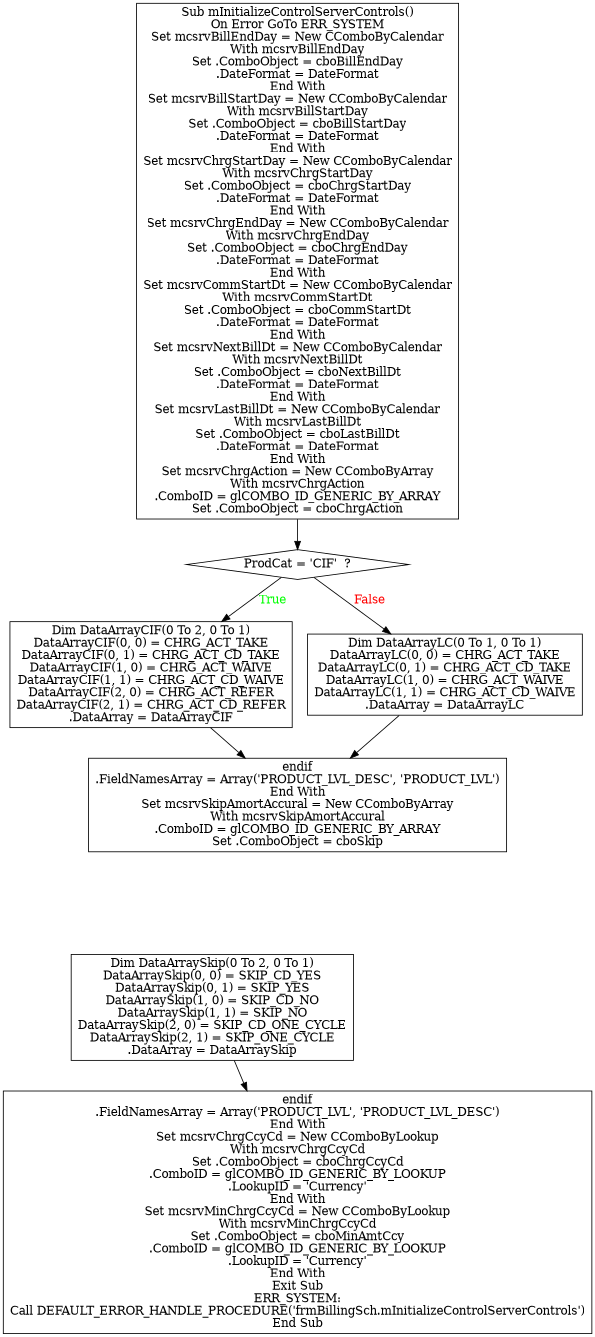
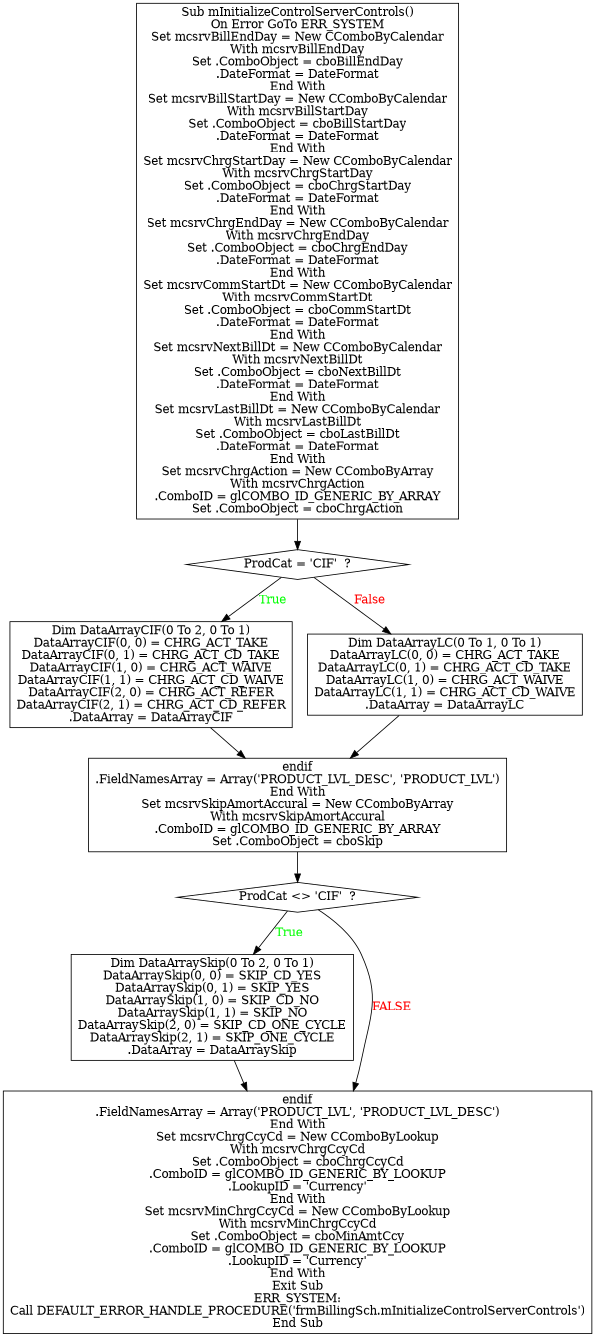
node "ProdCat <> 'CIF'  ?": added
